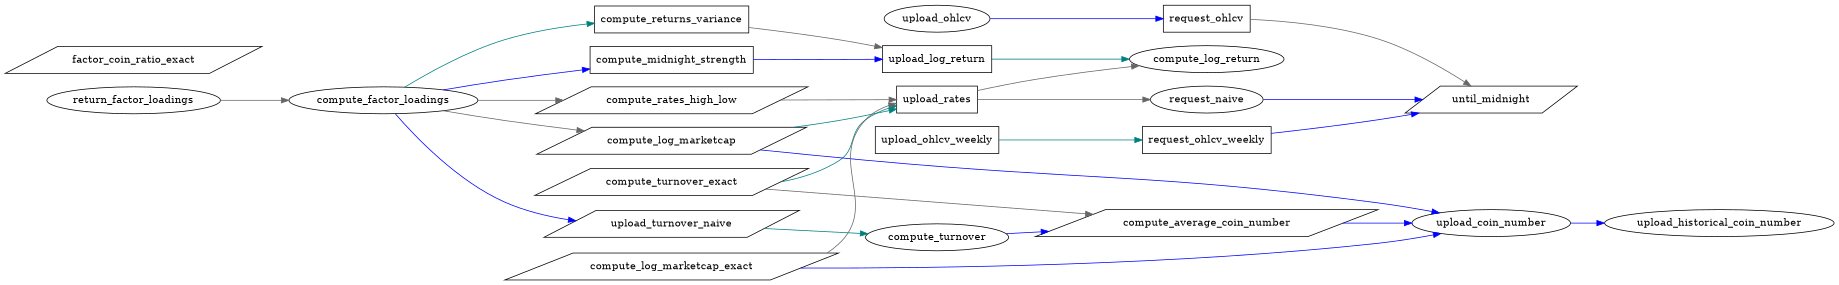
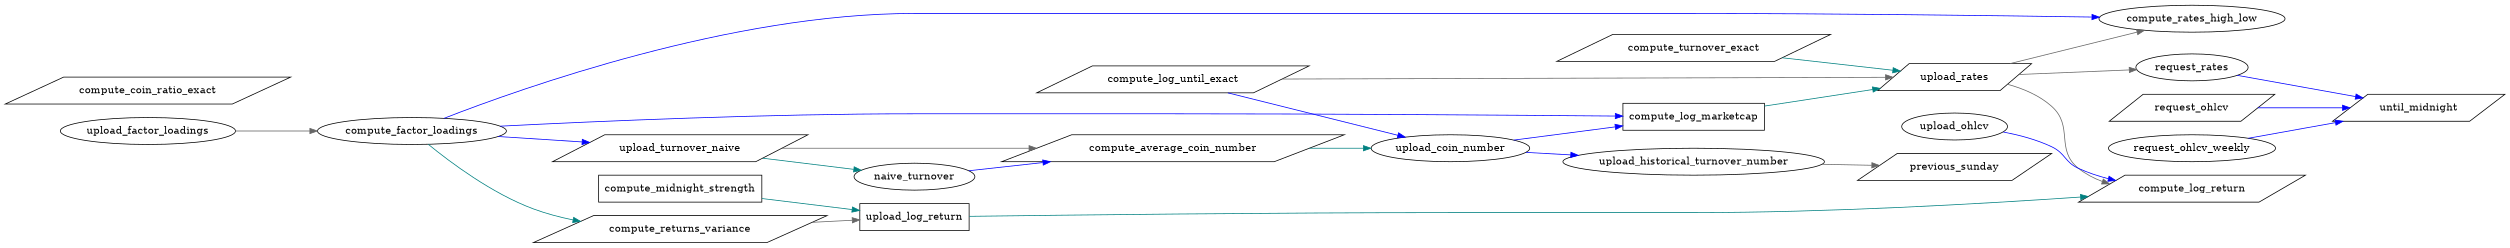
node "compute_returns_variance": shape box -> parallelogram
edge "upload_ohlcv" -> "request_ohlcv": now "upload_ohlcv" -> "compute_log_return"
node "request_ohlcv": shape box -> parallelogram
edge "request_ohlcv" -> "until_midnight": color gray40 -> blue
edge "compute_midnight_strength" -> "upload_log_return": color blue -> teal
node "compute_log_return": shape ellipse -> parallelogram
node "factor_coin_ratio_exact": label "factor_coin_ratio_exact" -> "compute_coin_ratio_exact"
edge "compute_factor_loadings" -> "compute_midnight_strength": removed
node "return_factor_loadings": label "return_factor_loadings" -> "upload_factor_loadings"
edge "compute_factor_loadings" -> "compute_rates_high_low": color gray40 -> blue
node "compute_rates_high_low": shape parallelogram -> ellipse
edge "compute_rates_high_low" -> "upload_rates": reversed
node "upload_rates": shape box -> parallelogram
node "request_naive": label "request_naive" -> "request_rates"
edge "compute_factor_loadings" -> "compute_log_marketcap": color gray40 -> blue
node "upload_ohlcv_weekly": removed
node "request_ohlcv_weekly": shape box -> ellipse
node "compute_log_marketcap": shape parallelogram -> box
node "previous_sunday": added
edge "compute_log_marketcap" -> "upload_coin_number": reversed
edge "compute_turnover_exact" -> "compute_average_coin_number": now "upload_turnover_naive" -> "compute_average_coin_number"
edge "compute_average_coin_number" -> "upload_coin_number": color blue -> teal
node "upload_historical_coin_number": label "upload_historical_coin_number" -> "upload_historical_turnover_number"
node "compute_turnover": label "compute_turnover" -> "naive_turnover"
node "compute_log_marketcap_exact": label "compute_log_marketcap_exact" -> "compute_log_until_exact"
